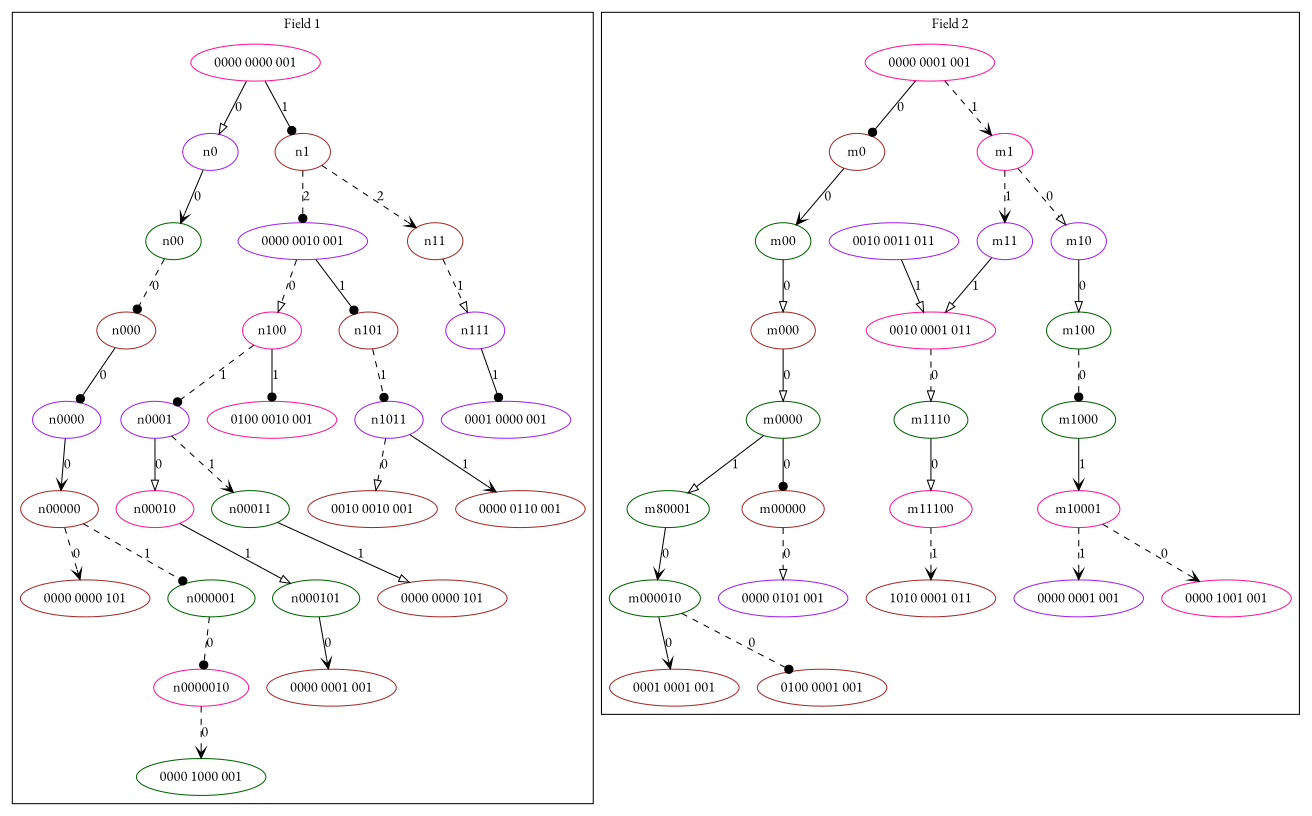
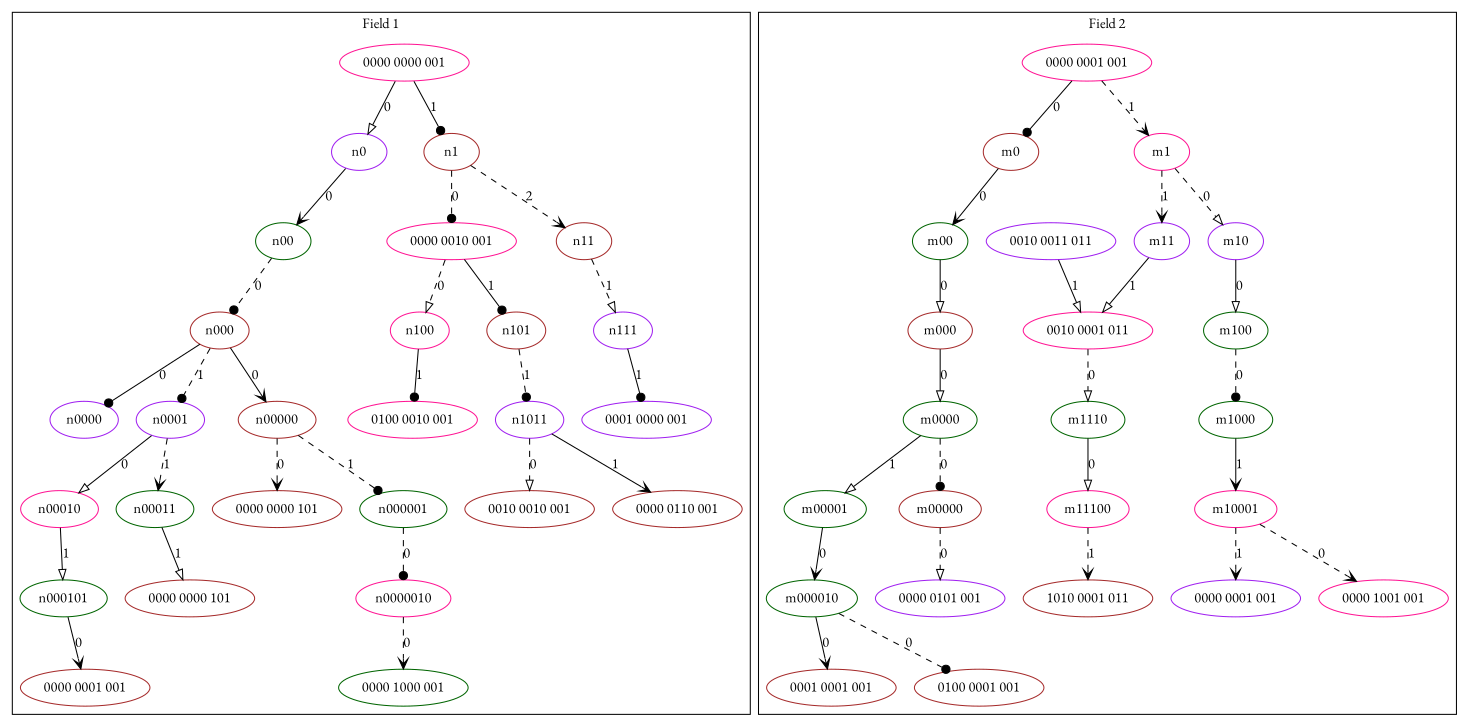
edge "n1" -> "0000 0010 001": label "2" -> "0"
node "0000 0010 001": color purple -> deeppink
edge "n100" -> "n0001": now "n000" -> "n0001"
edge "n0000" -> "n00000": now "n000" -> "n00000"
edge "m0000" -> "m00000": style solid -> dashed
node "m80001": label "m80001" -> "m00001"
